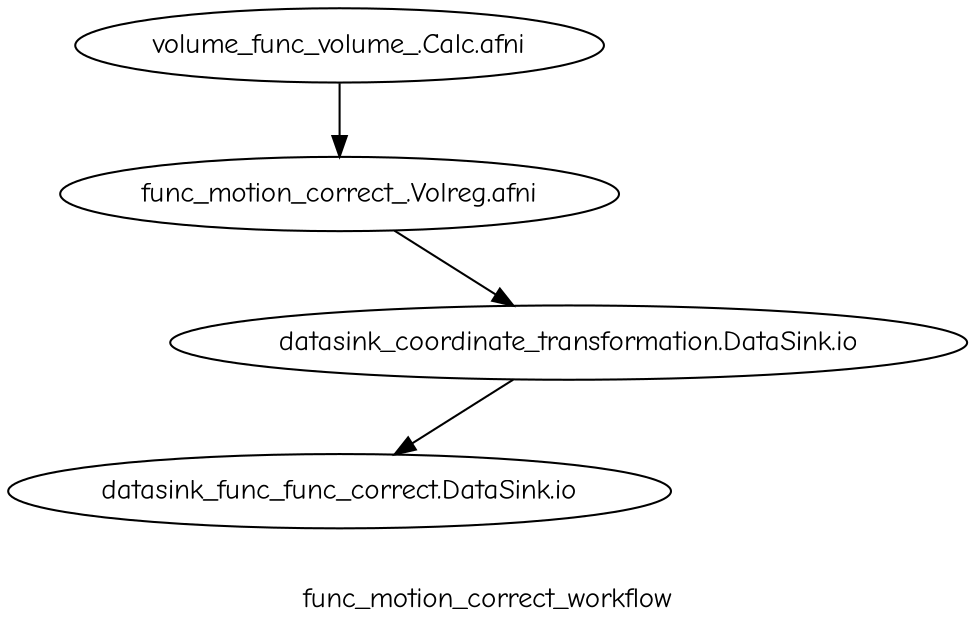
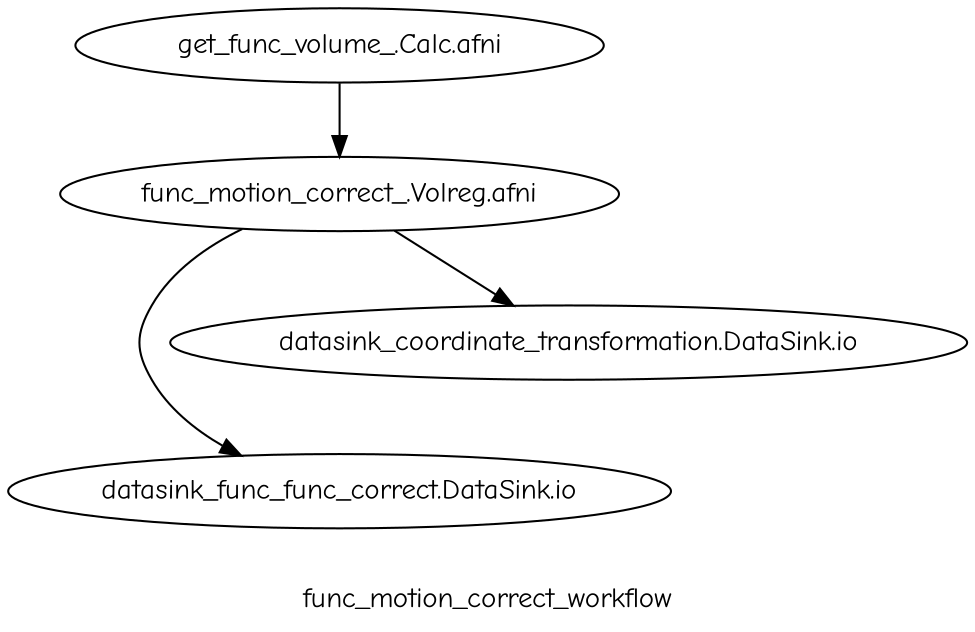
node "volume_func_volume_.Calc.afni": label "volume_func_volume_.Calc.afni" -> "get_func_volume_.Calc.afni"
edge "datasink_coordinate_transformation.DataSink.io" -> "datasink_func_func_correct.DataSink.io": now "func_motion_correct_.Volreg.afni" -> "datasink_func_func_correct.DataSink.io"
